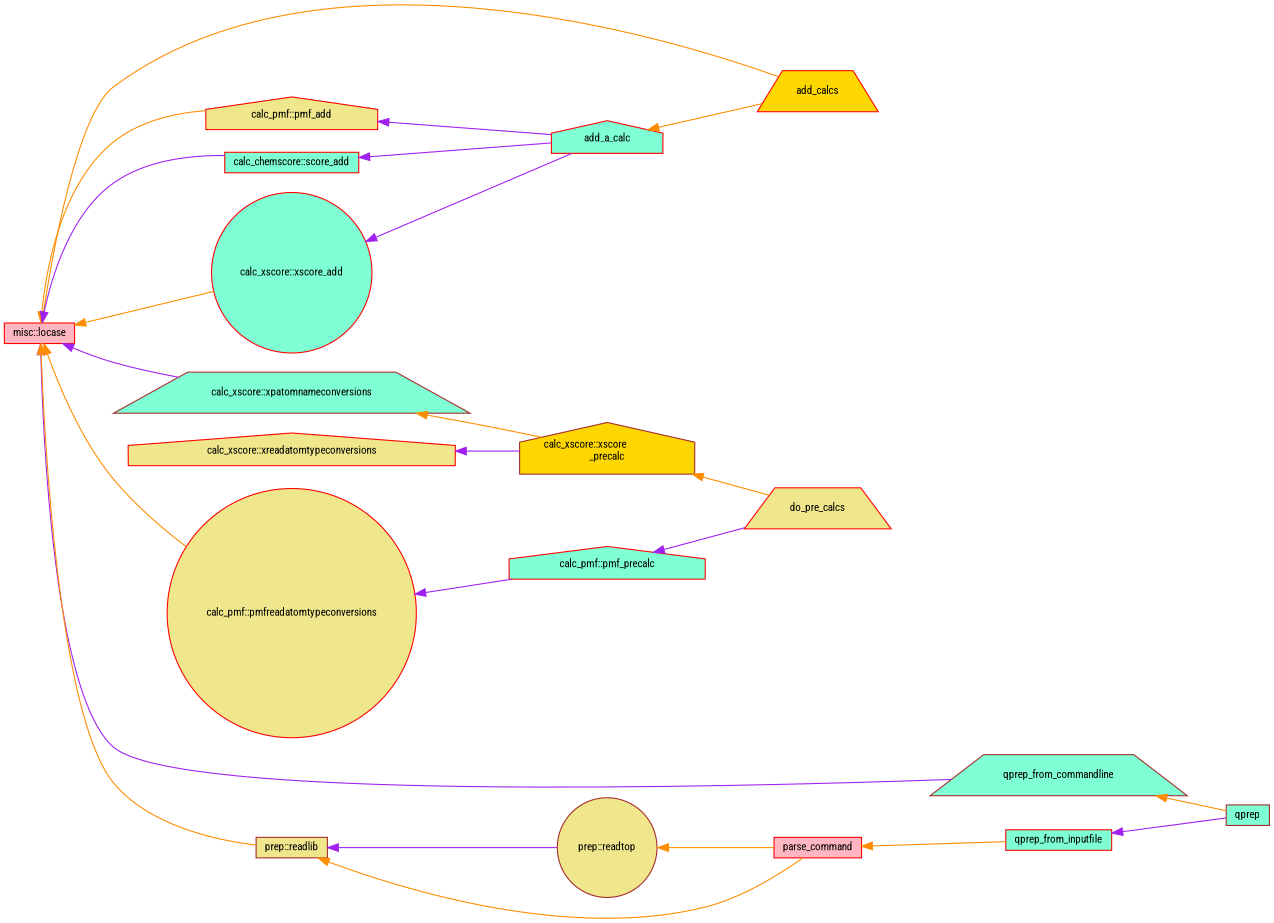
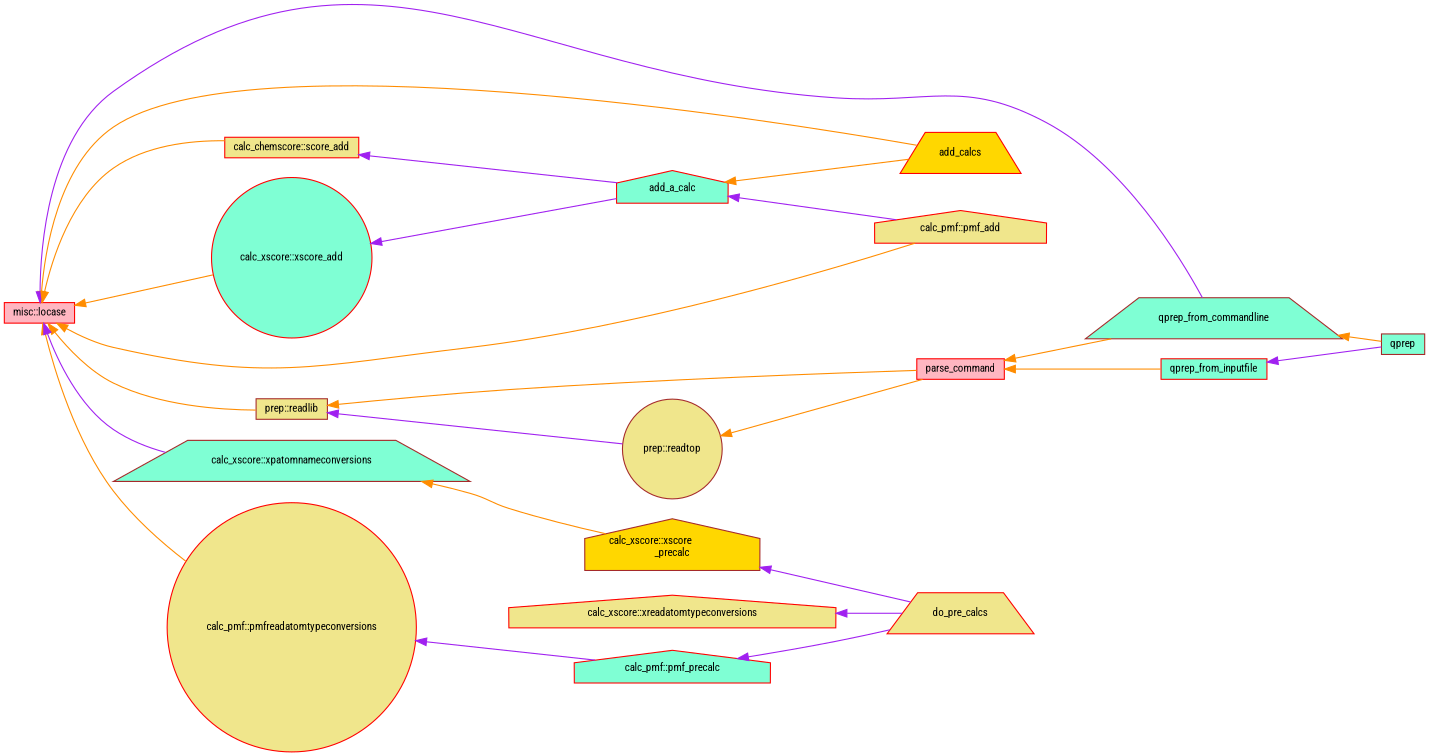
edge "add_a_calc" -> "calc_pmf::pmf_add": reversed
node "calc_chemscore::score_add": fillcolor aquamarine -> khaki
edge "calc_chemscore::score_add" -> "misc::locase": color purple -> darkorange
edge "qprep_from_commandline" -> "parse_command": added
edge "calc_xscore::xscore _precalc" -> "calc_xscore::xreadatomtypeconversions": now "do_pre_calcs" -> "calc_xscore::xreadatomtypeconversions"
edge "do_pre_calcs" -> "calc_xscore::xscore _precalc": color darkorange -> purple
